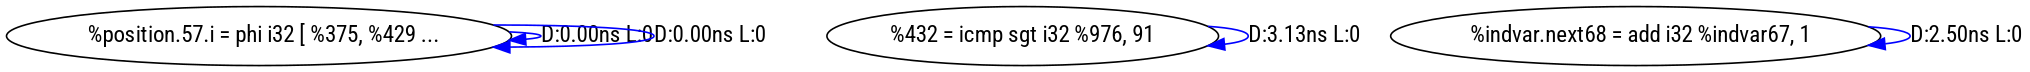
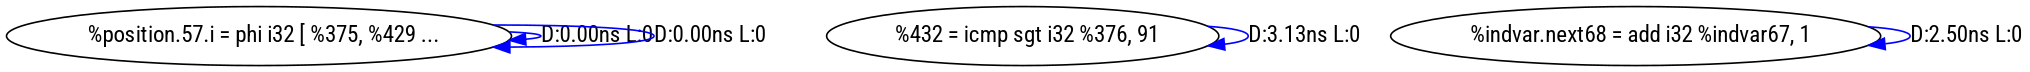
node "%432 = icmp sgt i32 %976, 91": label "%432 = icmp sgt i32 %976, 91" -> "%432 = icmp sgt i32 %376, 91"
